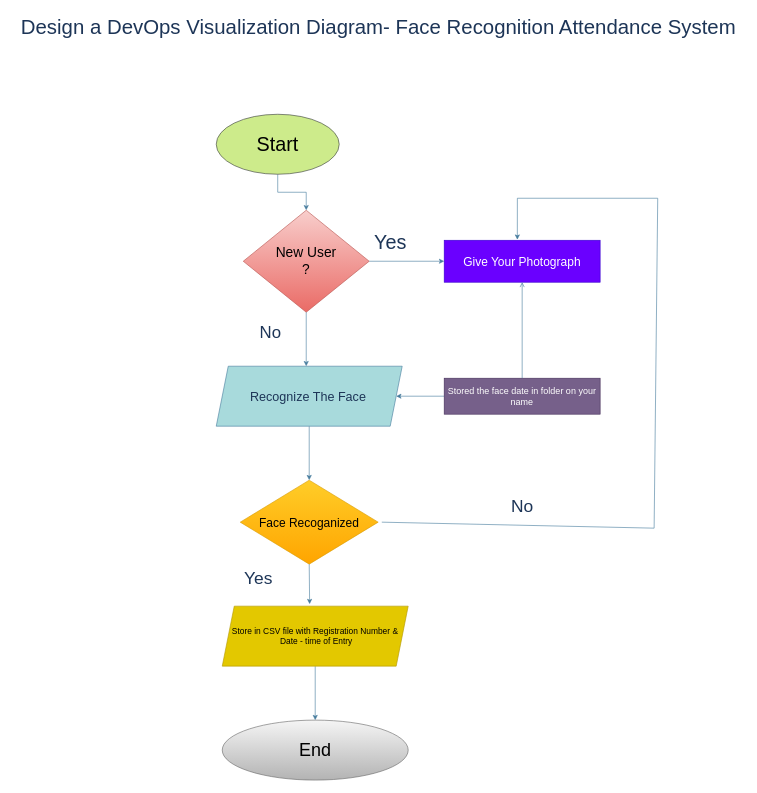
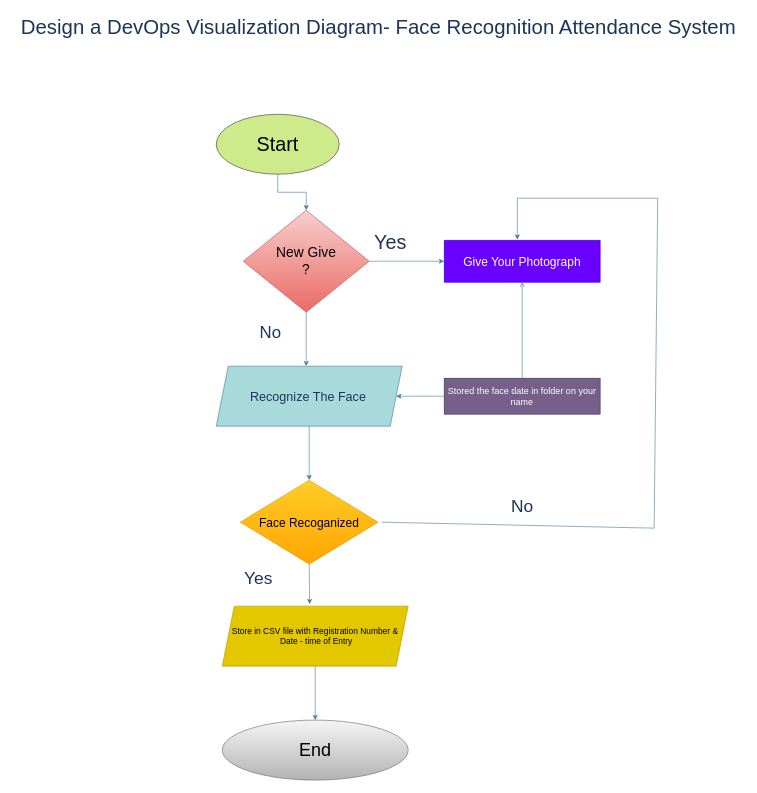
node "New User ?": label "New User ?" -> "New Give ?"
